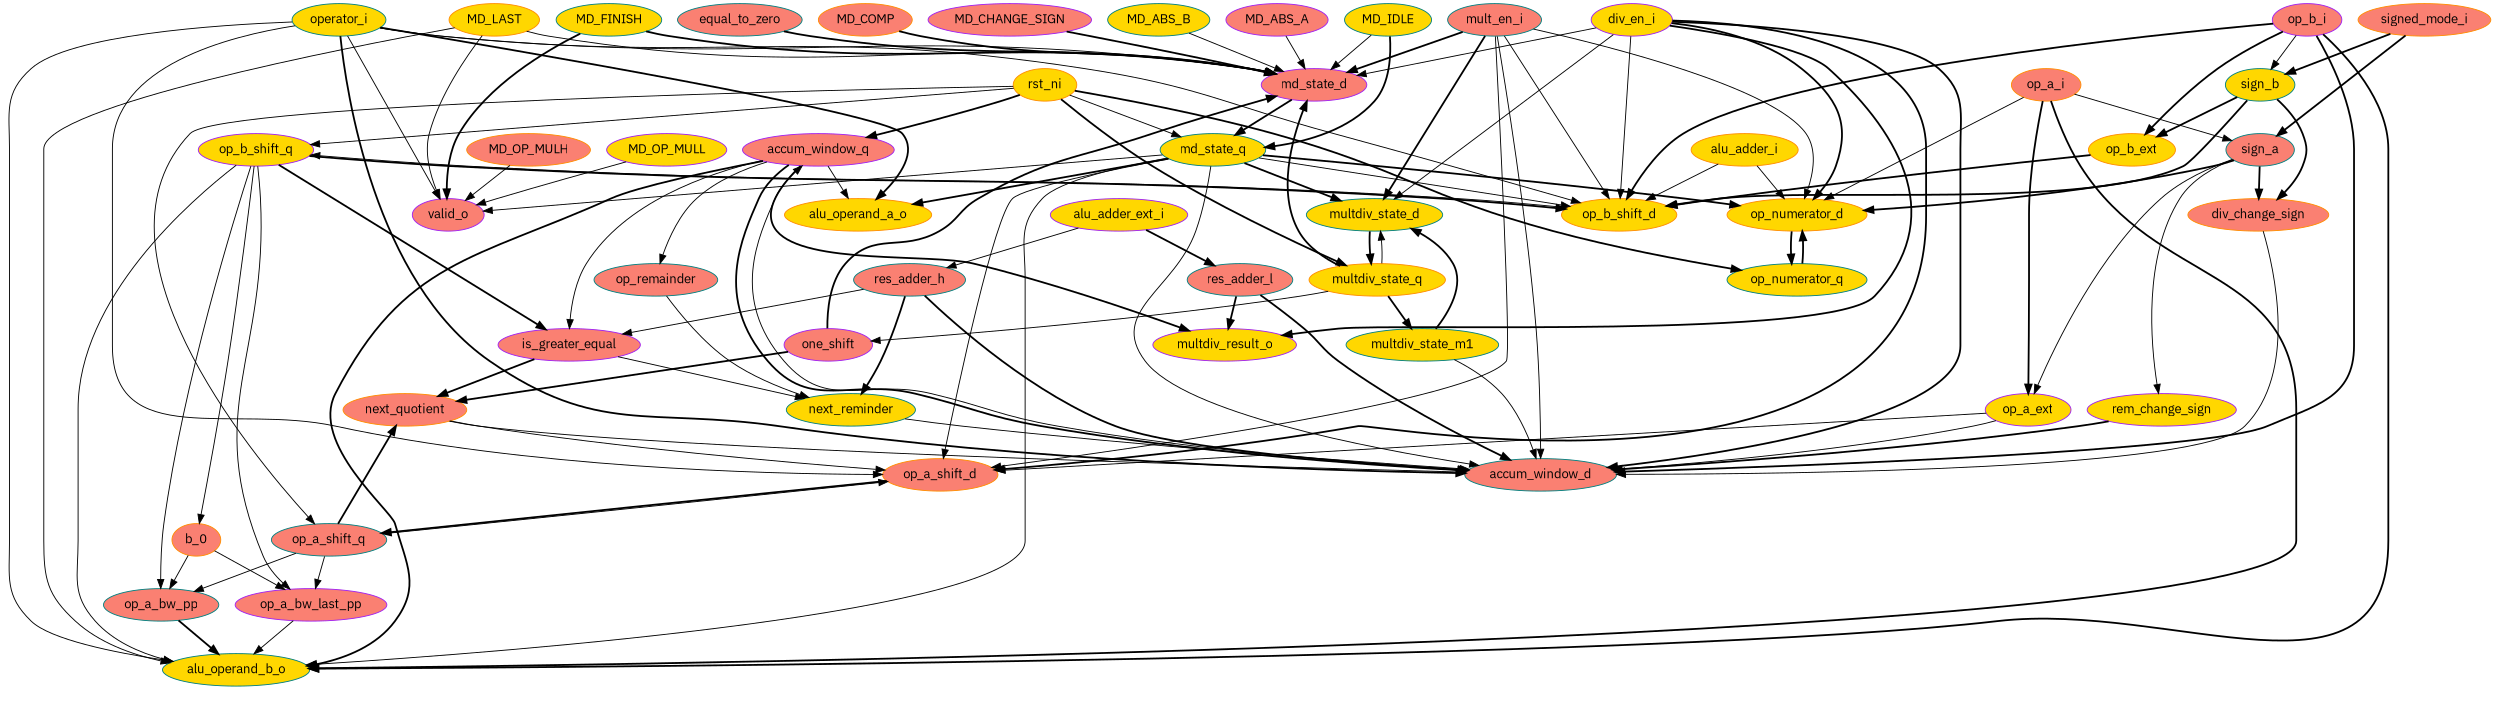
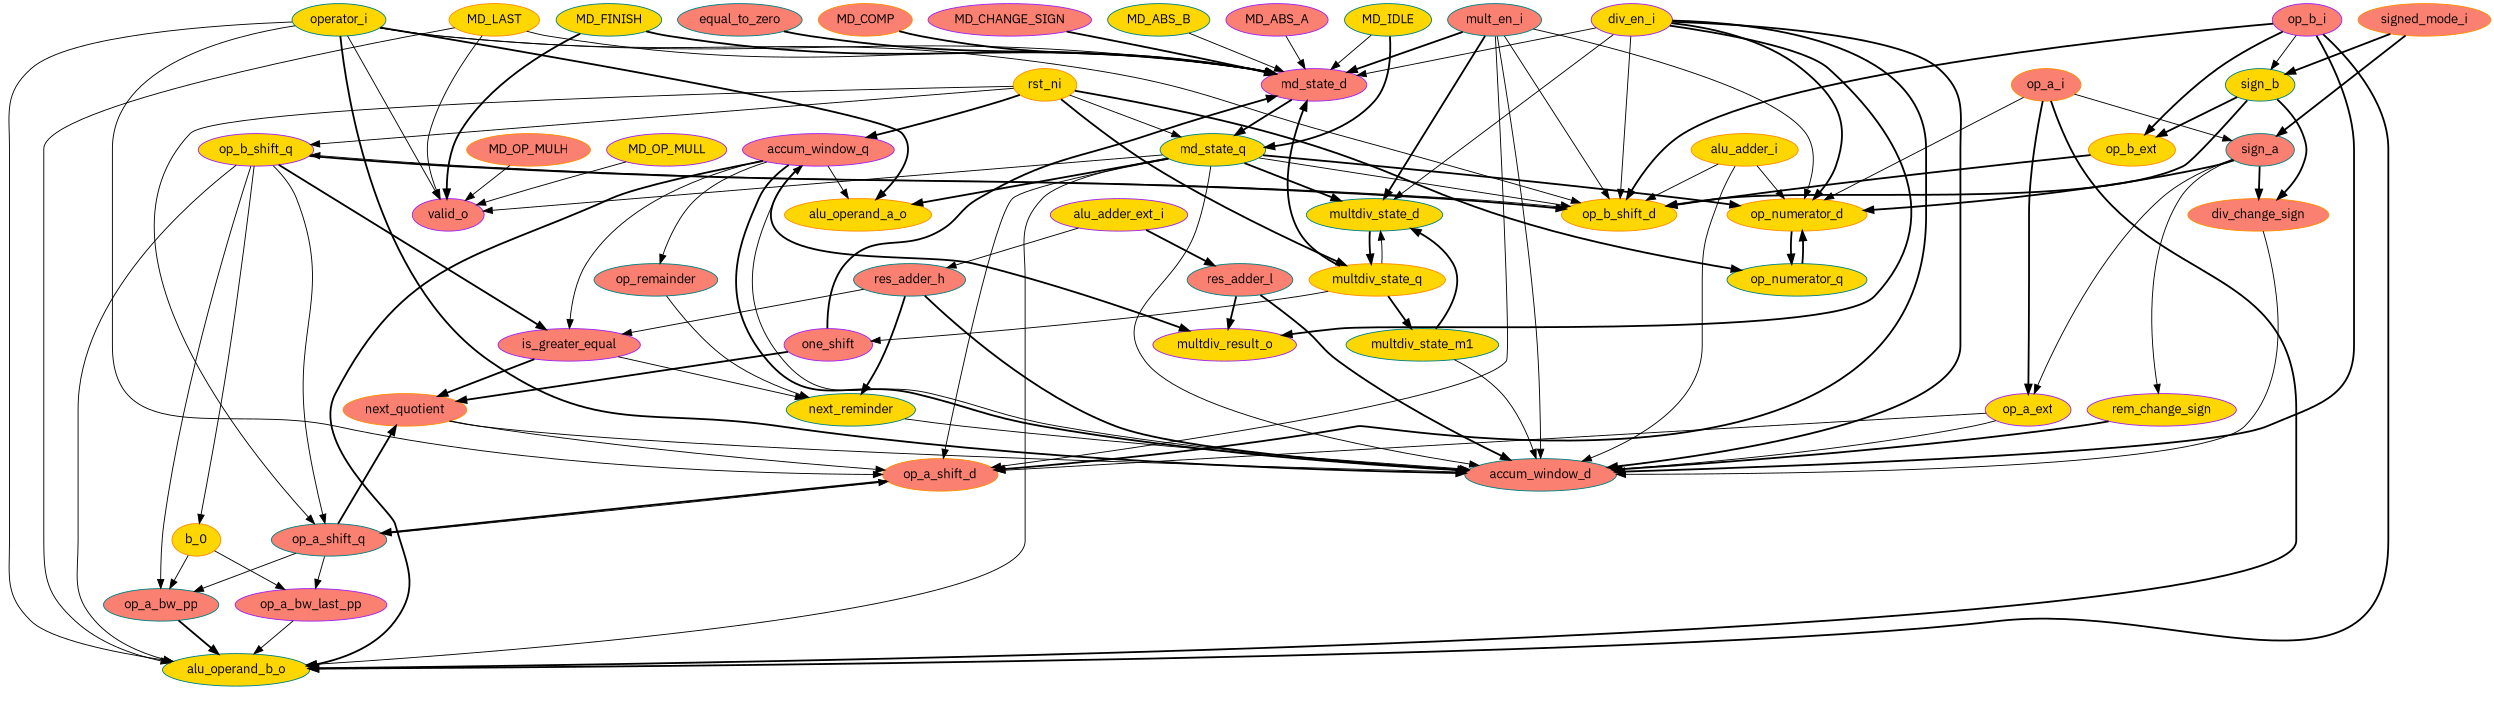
edge "alu_adder_i" -> "accum_window_d": added
edge "op_b_shift_q" -> "op_a_bw_last_pp": now "op_b_shift_q" -> "op_a_shift_q"
node "b_0": fillcolor salmon -> gold
